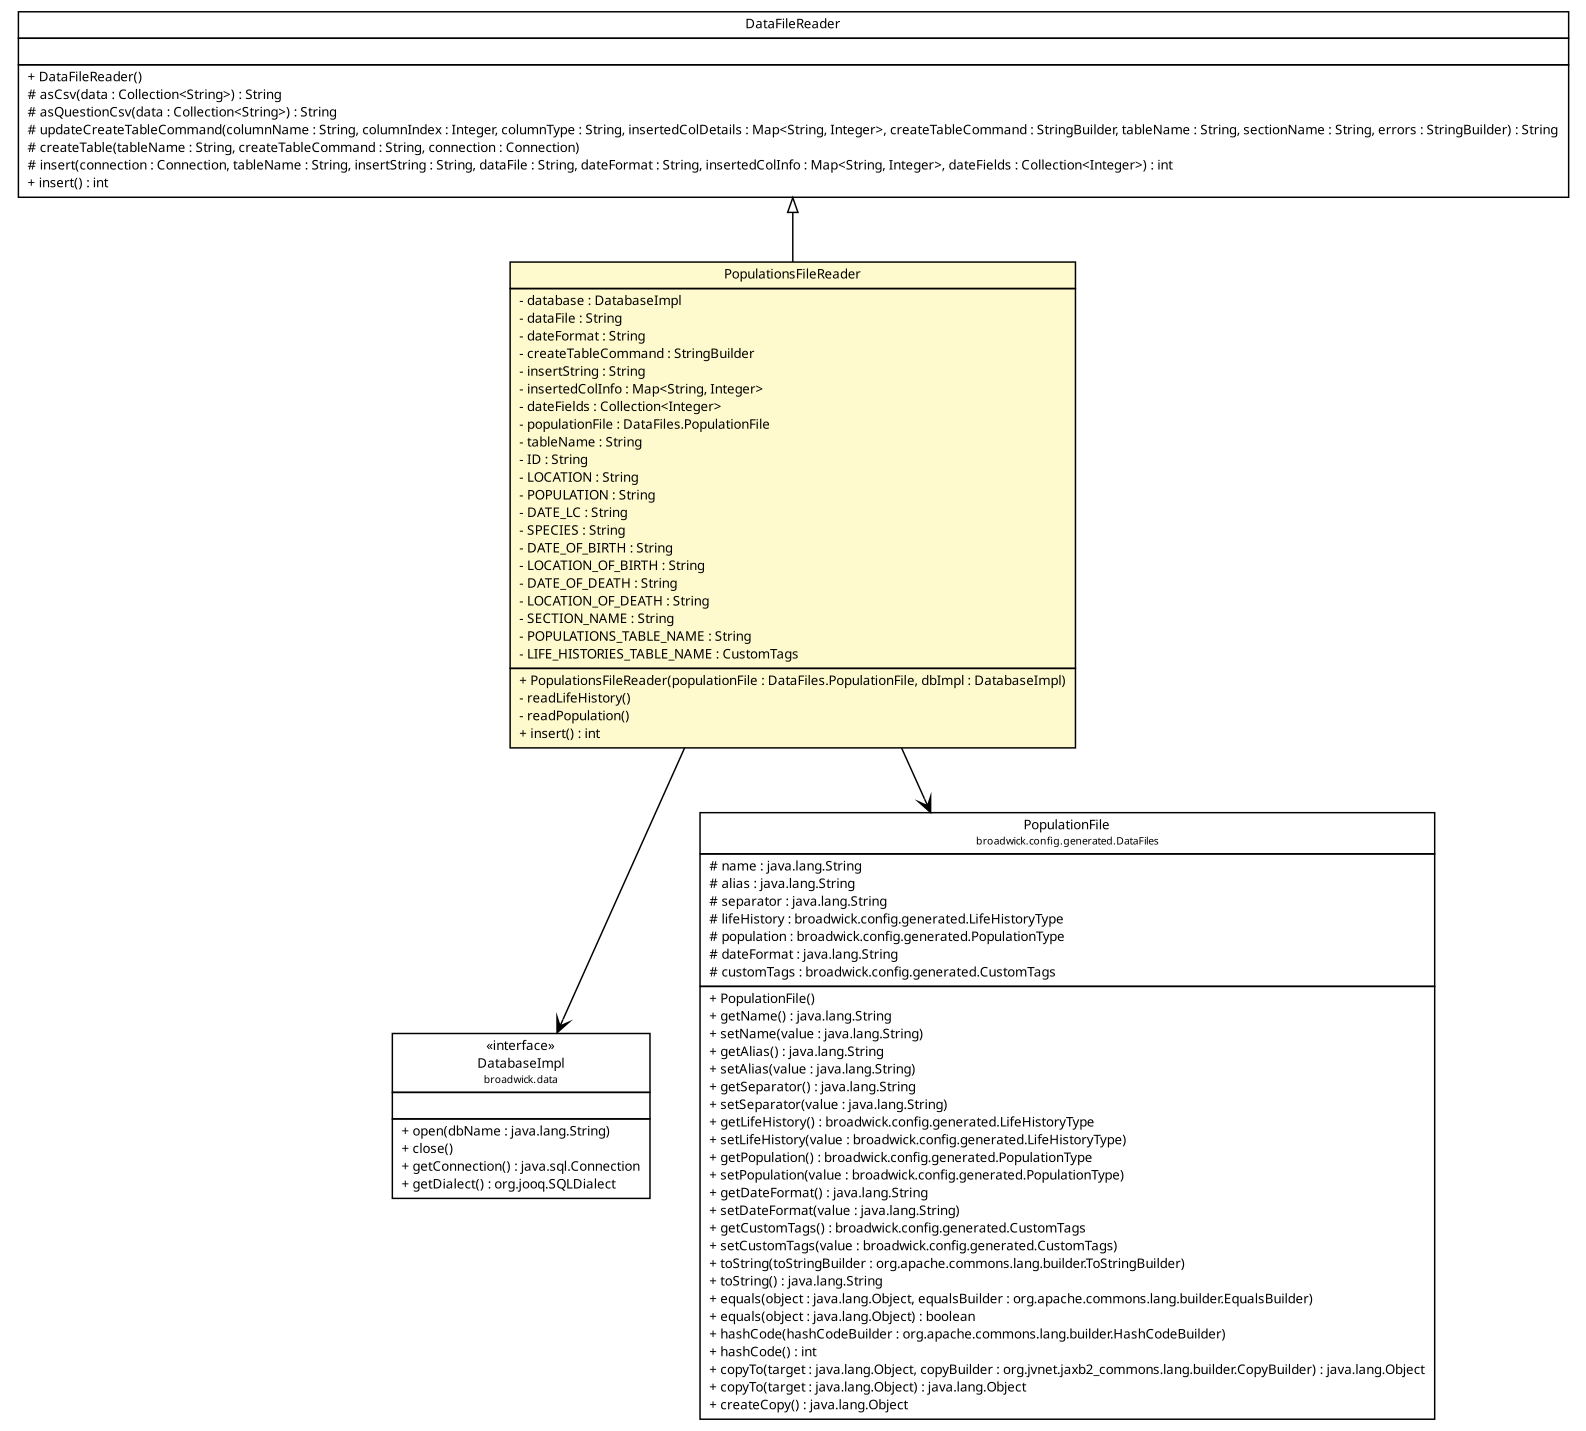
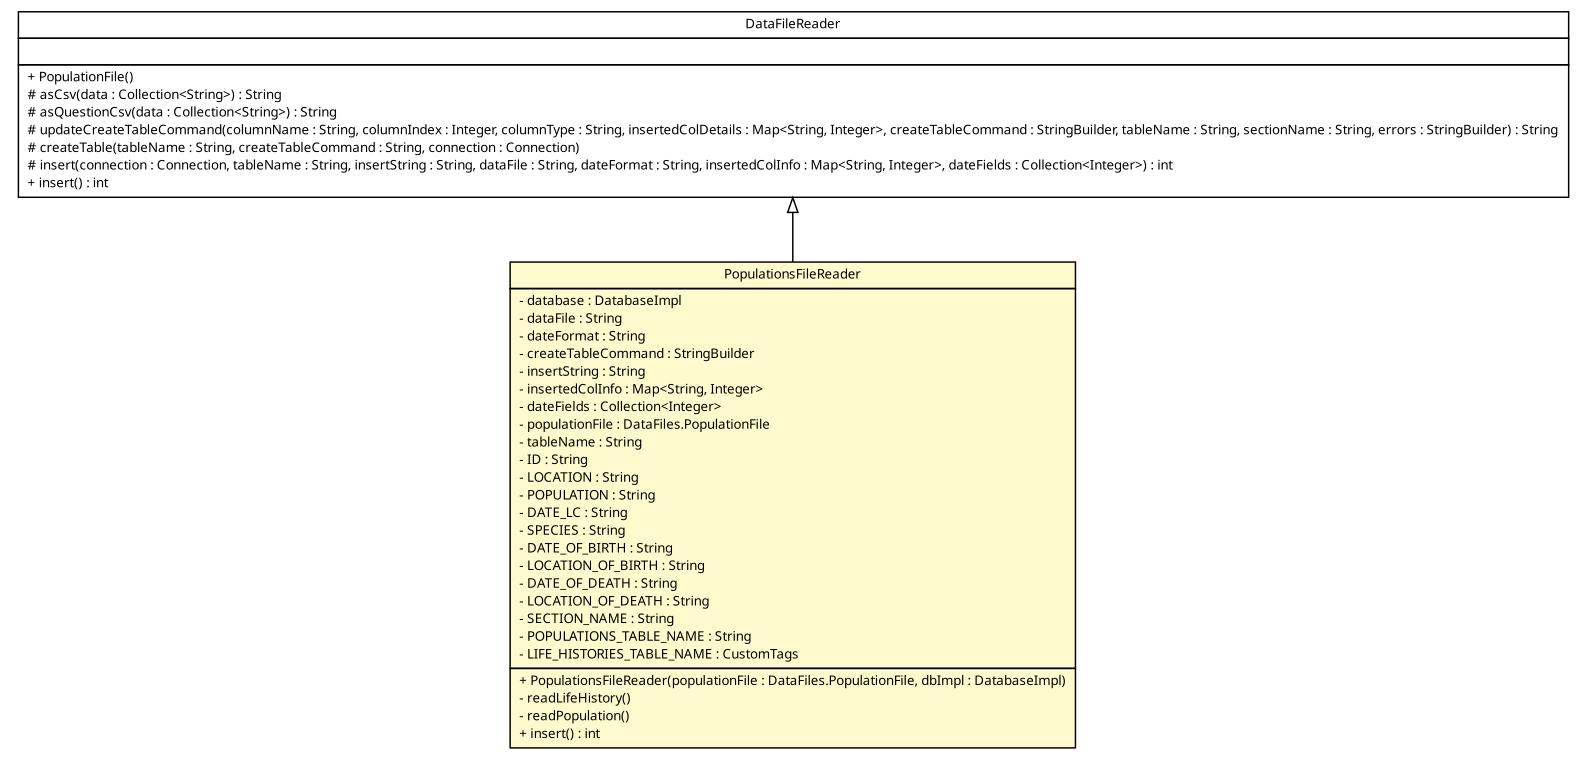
node "DataFileReader": text "+ DataFileReader()" -> "+ PopulationFile()"
node "DatabaseImpl": removed
node "PopulationFile": removed
